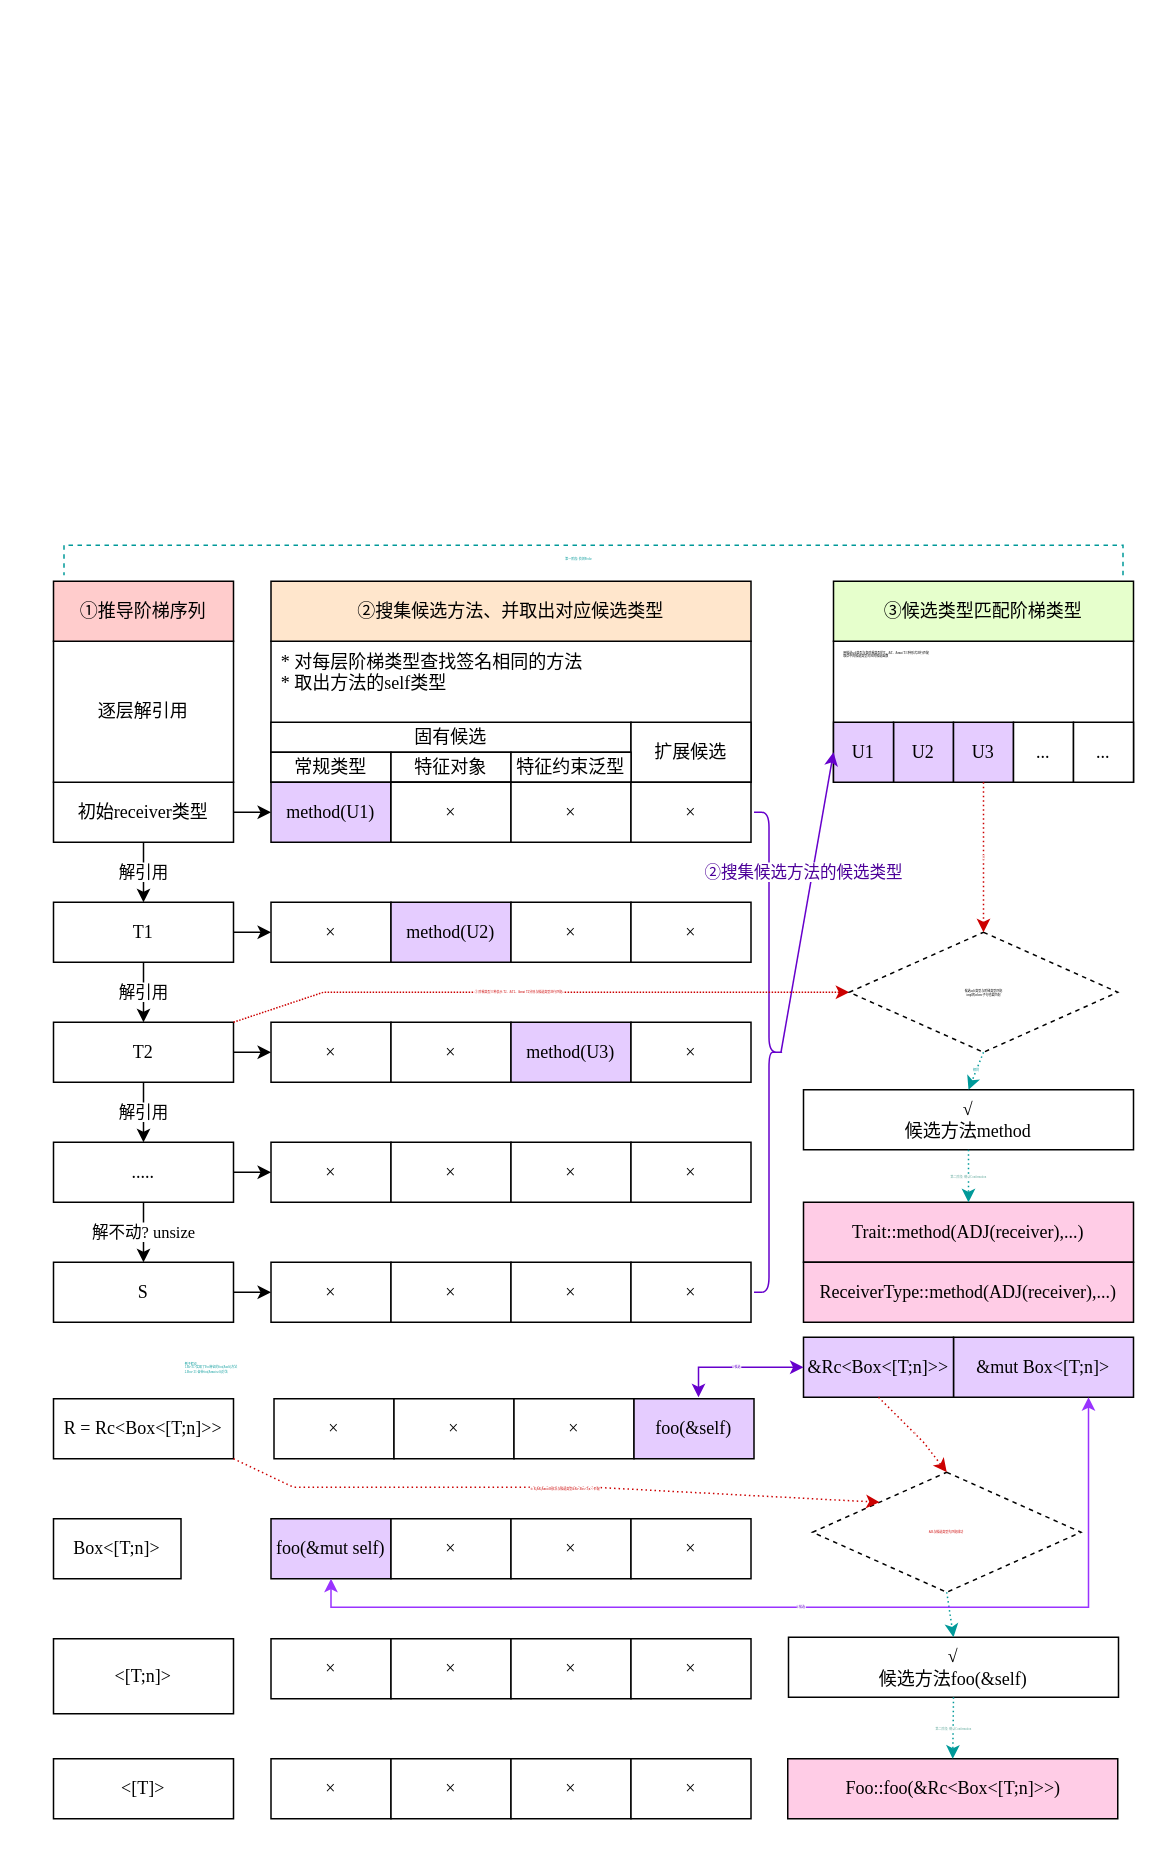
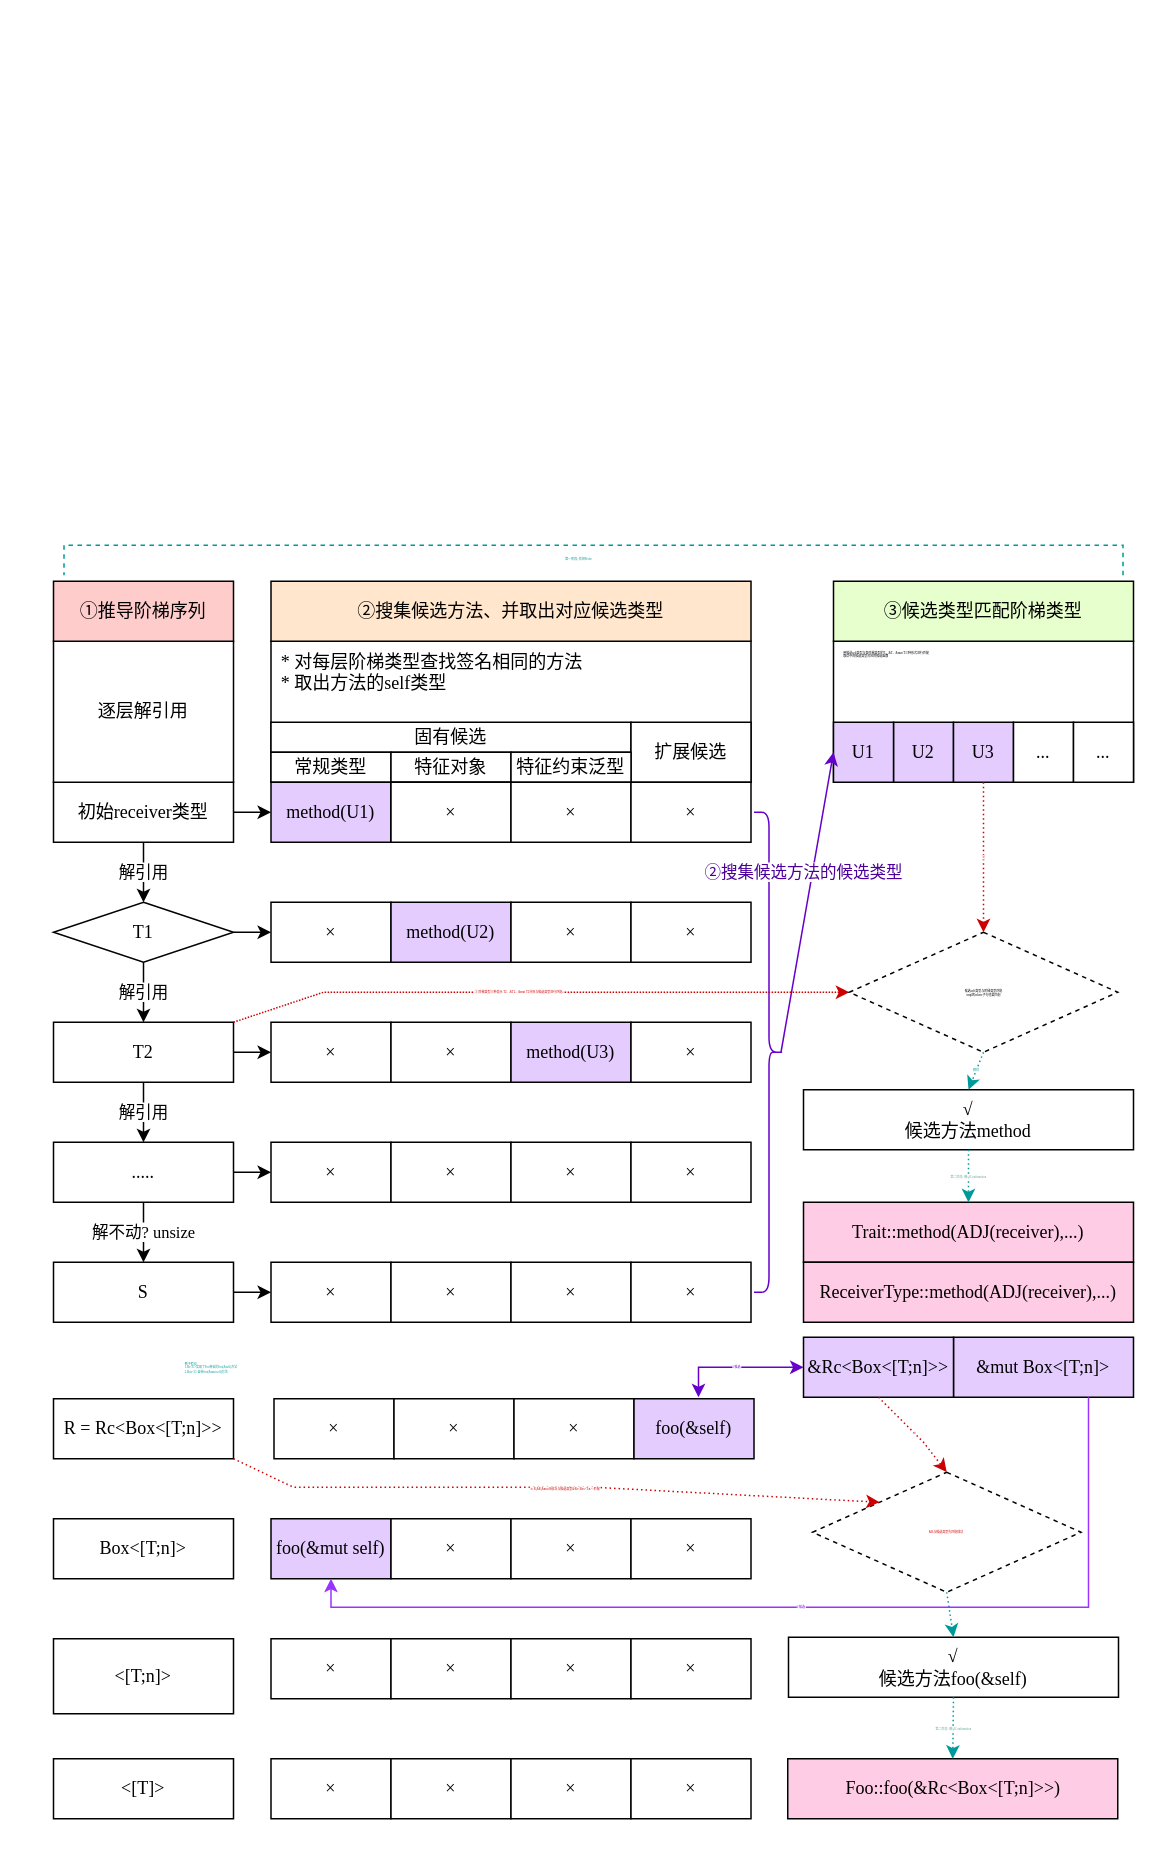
node "T1": shape rectangle -> diamond
edge "&mut Box<[T;n]>" -- "foo(&mut self)": arrowhead classic -> none
node "Box<[T;n]>": size 128x60 -> 180x60
